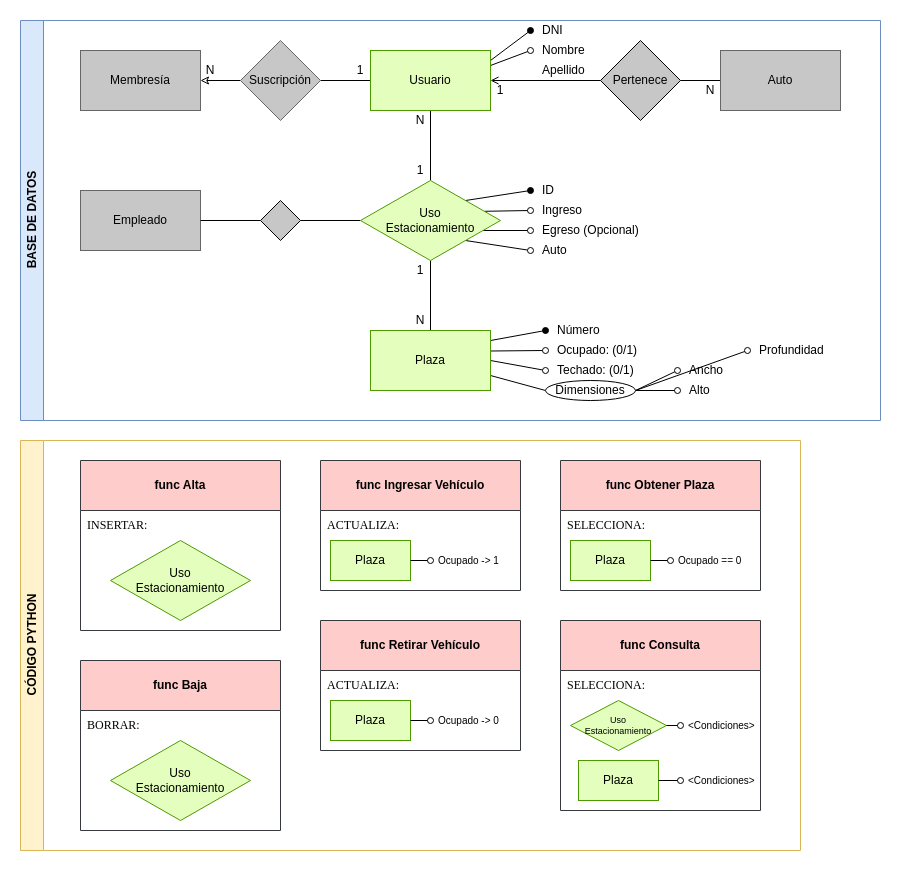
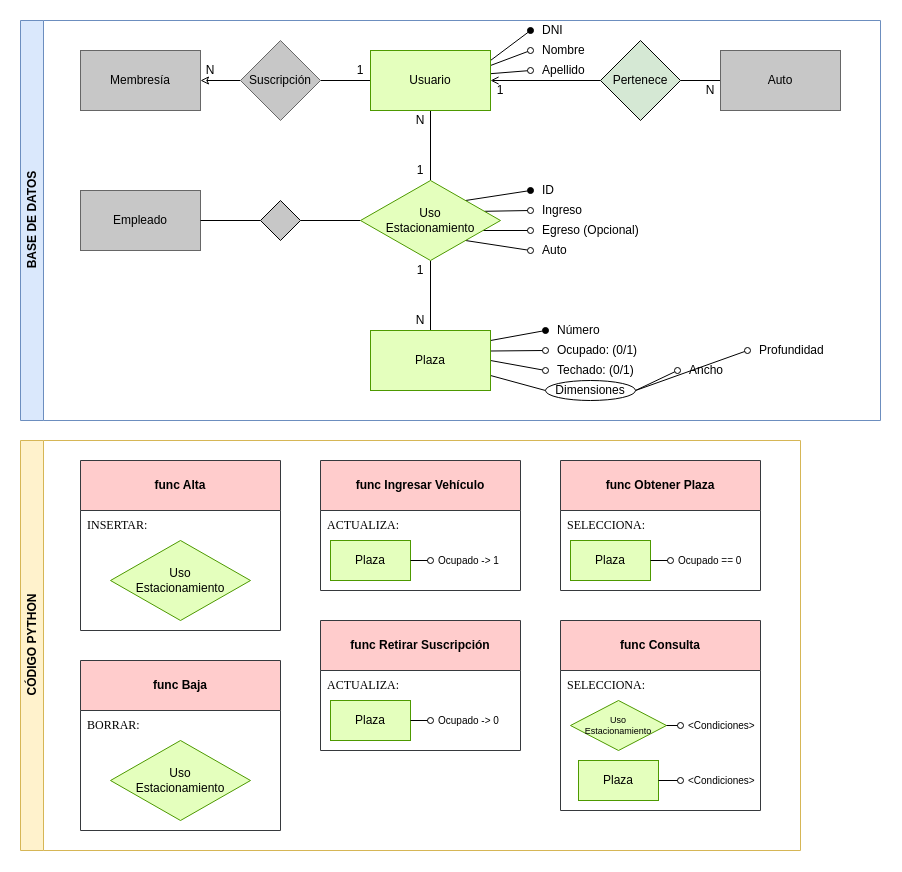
edge "Usuario" -> "Apellido": added
node "Pertenece": fillcolor #c7c7c7 -> #d5e8d4
edge "Dimensiones" -> "Alto": removed
node "Alto": removed
node "func Retirar Vehículo": label "func Retirar Vehículo" -> "func Retirar Suscripción"
